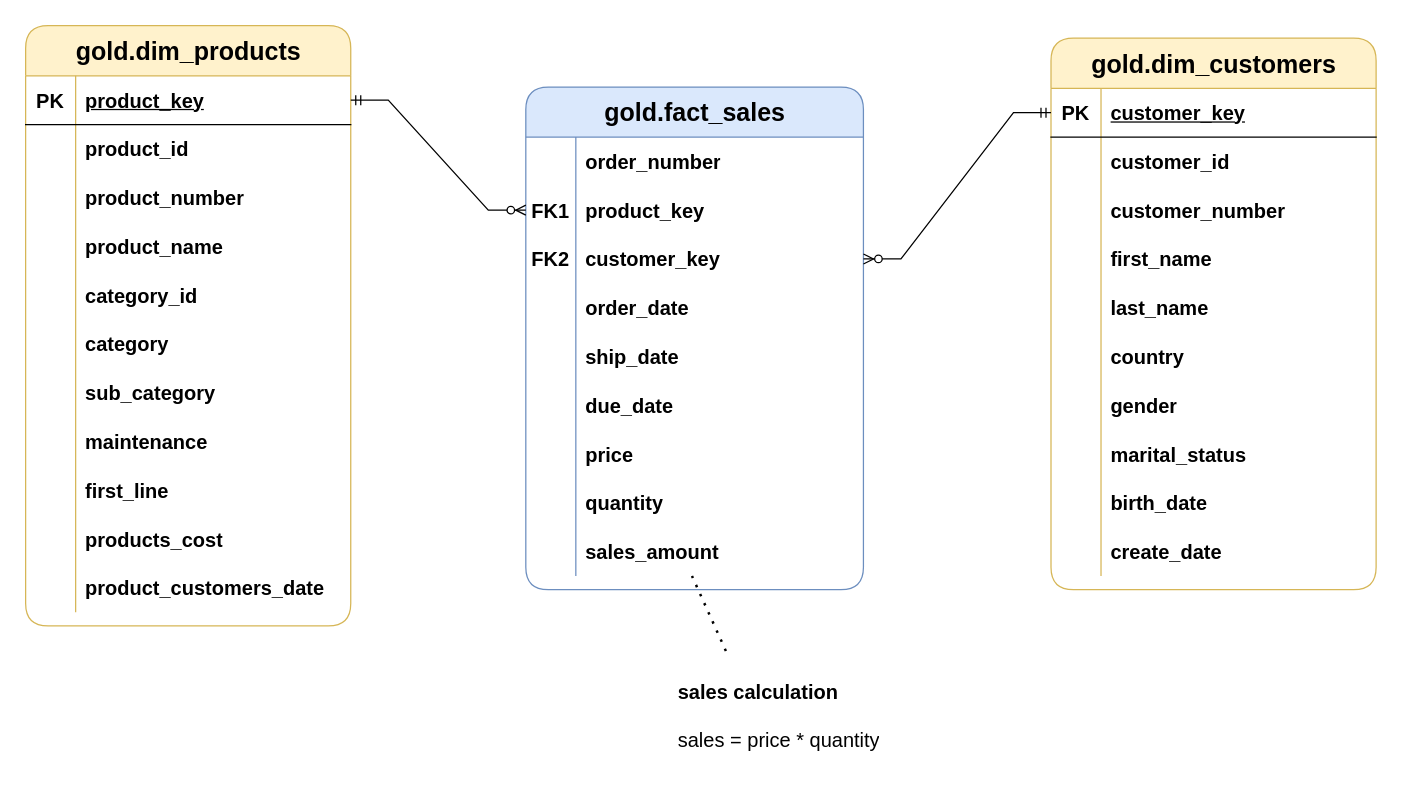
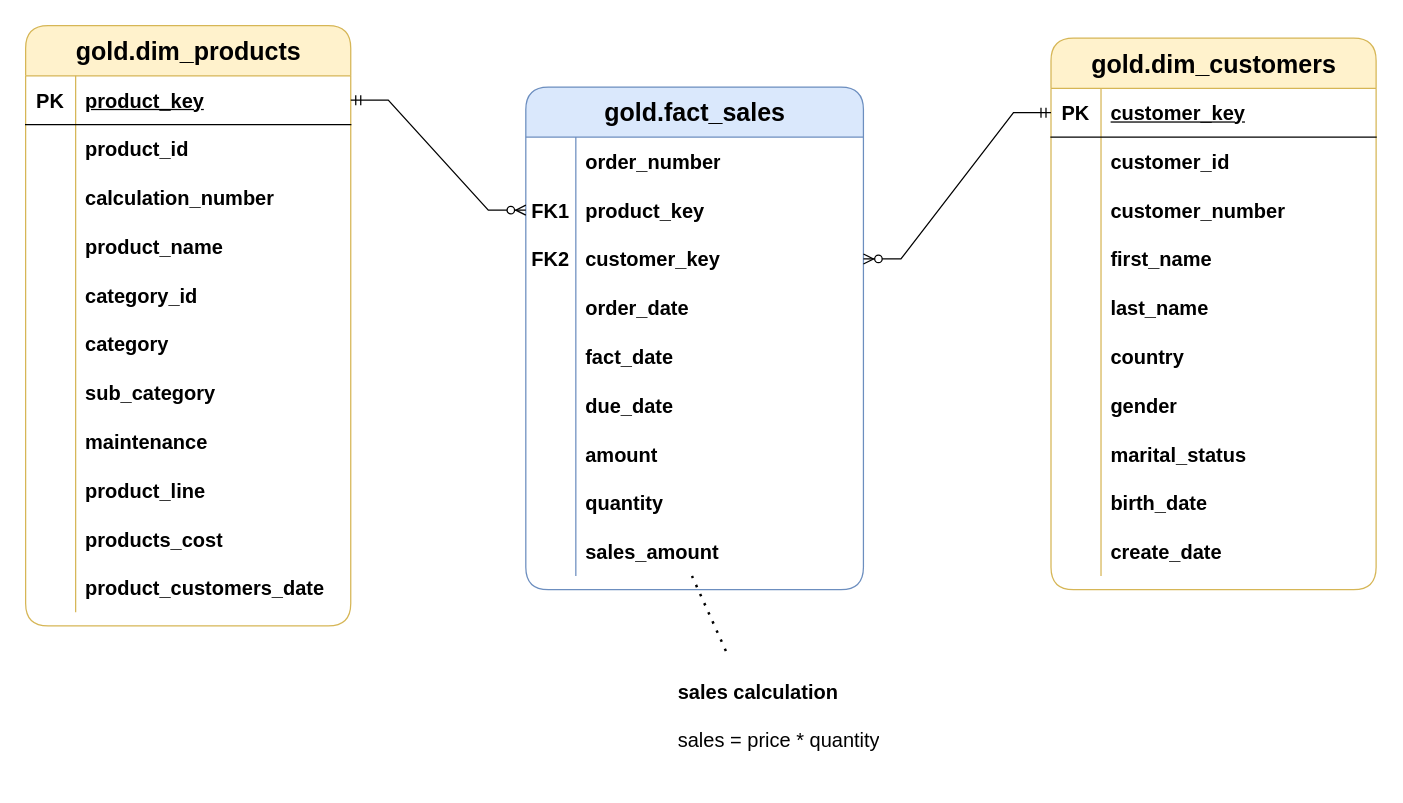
node "product_number": label "product_number" -> "calculation_number"
node "ship_date": label "ship_date" -> "fact_date"
node "price": label "price" -> "amount"
node "first_line": label "first_line" -> "product_line"
